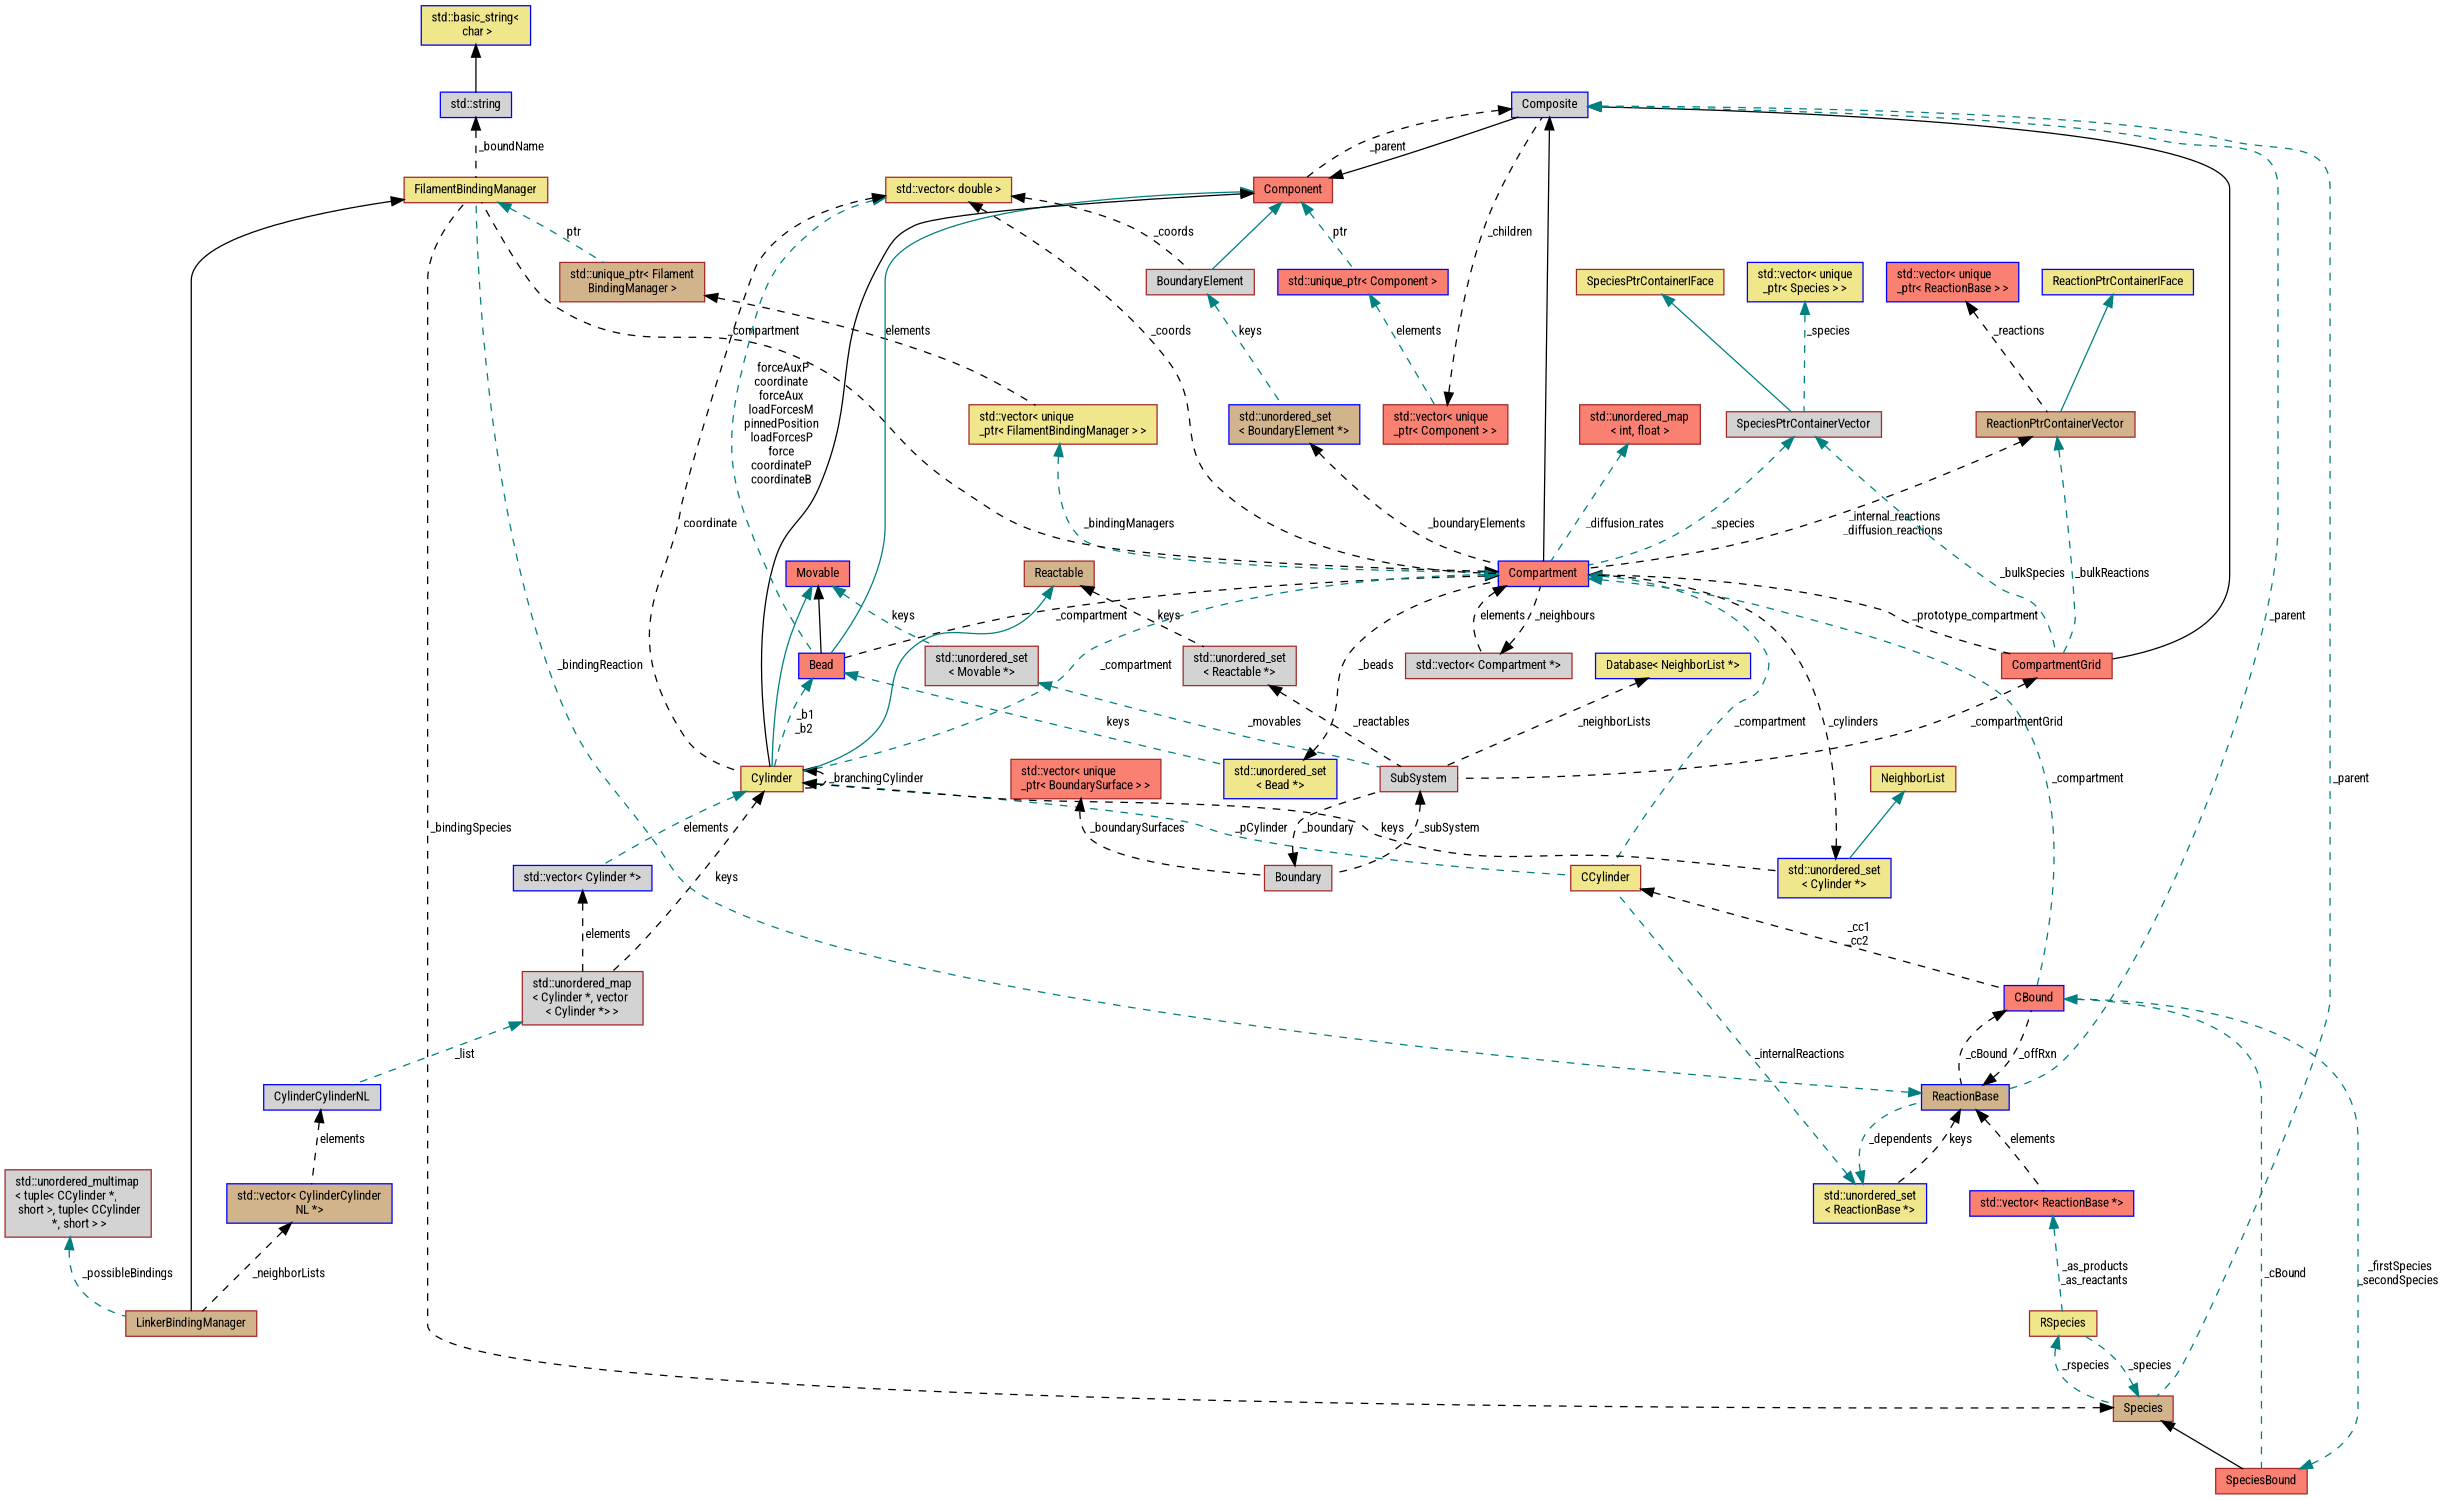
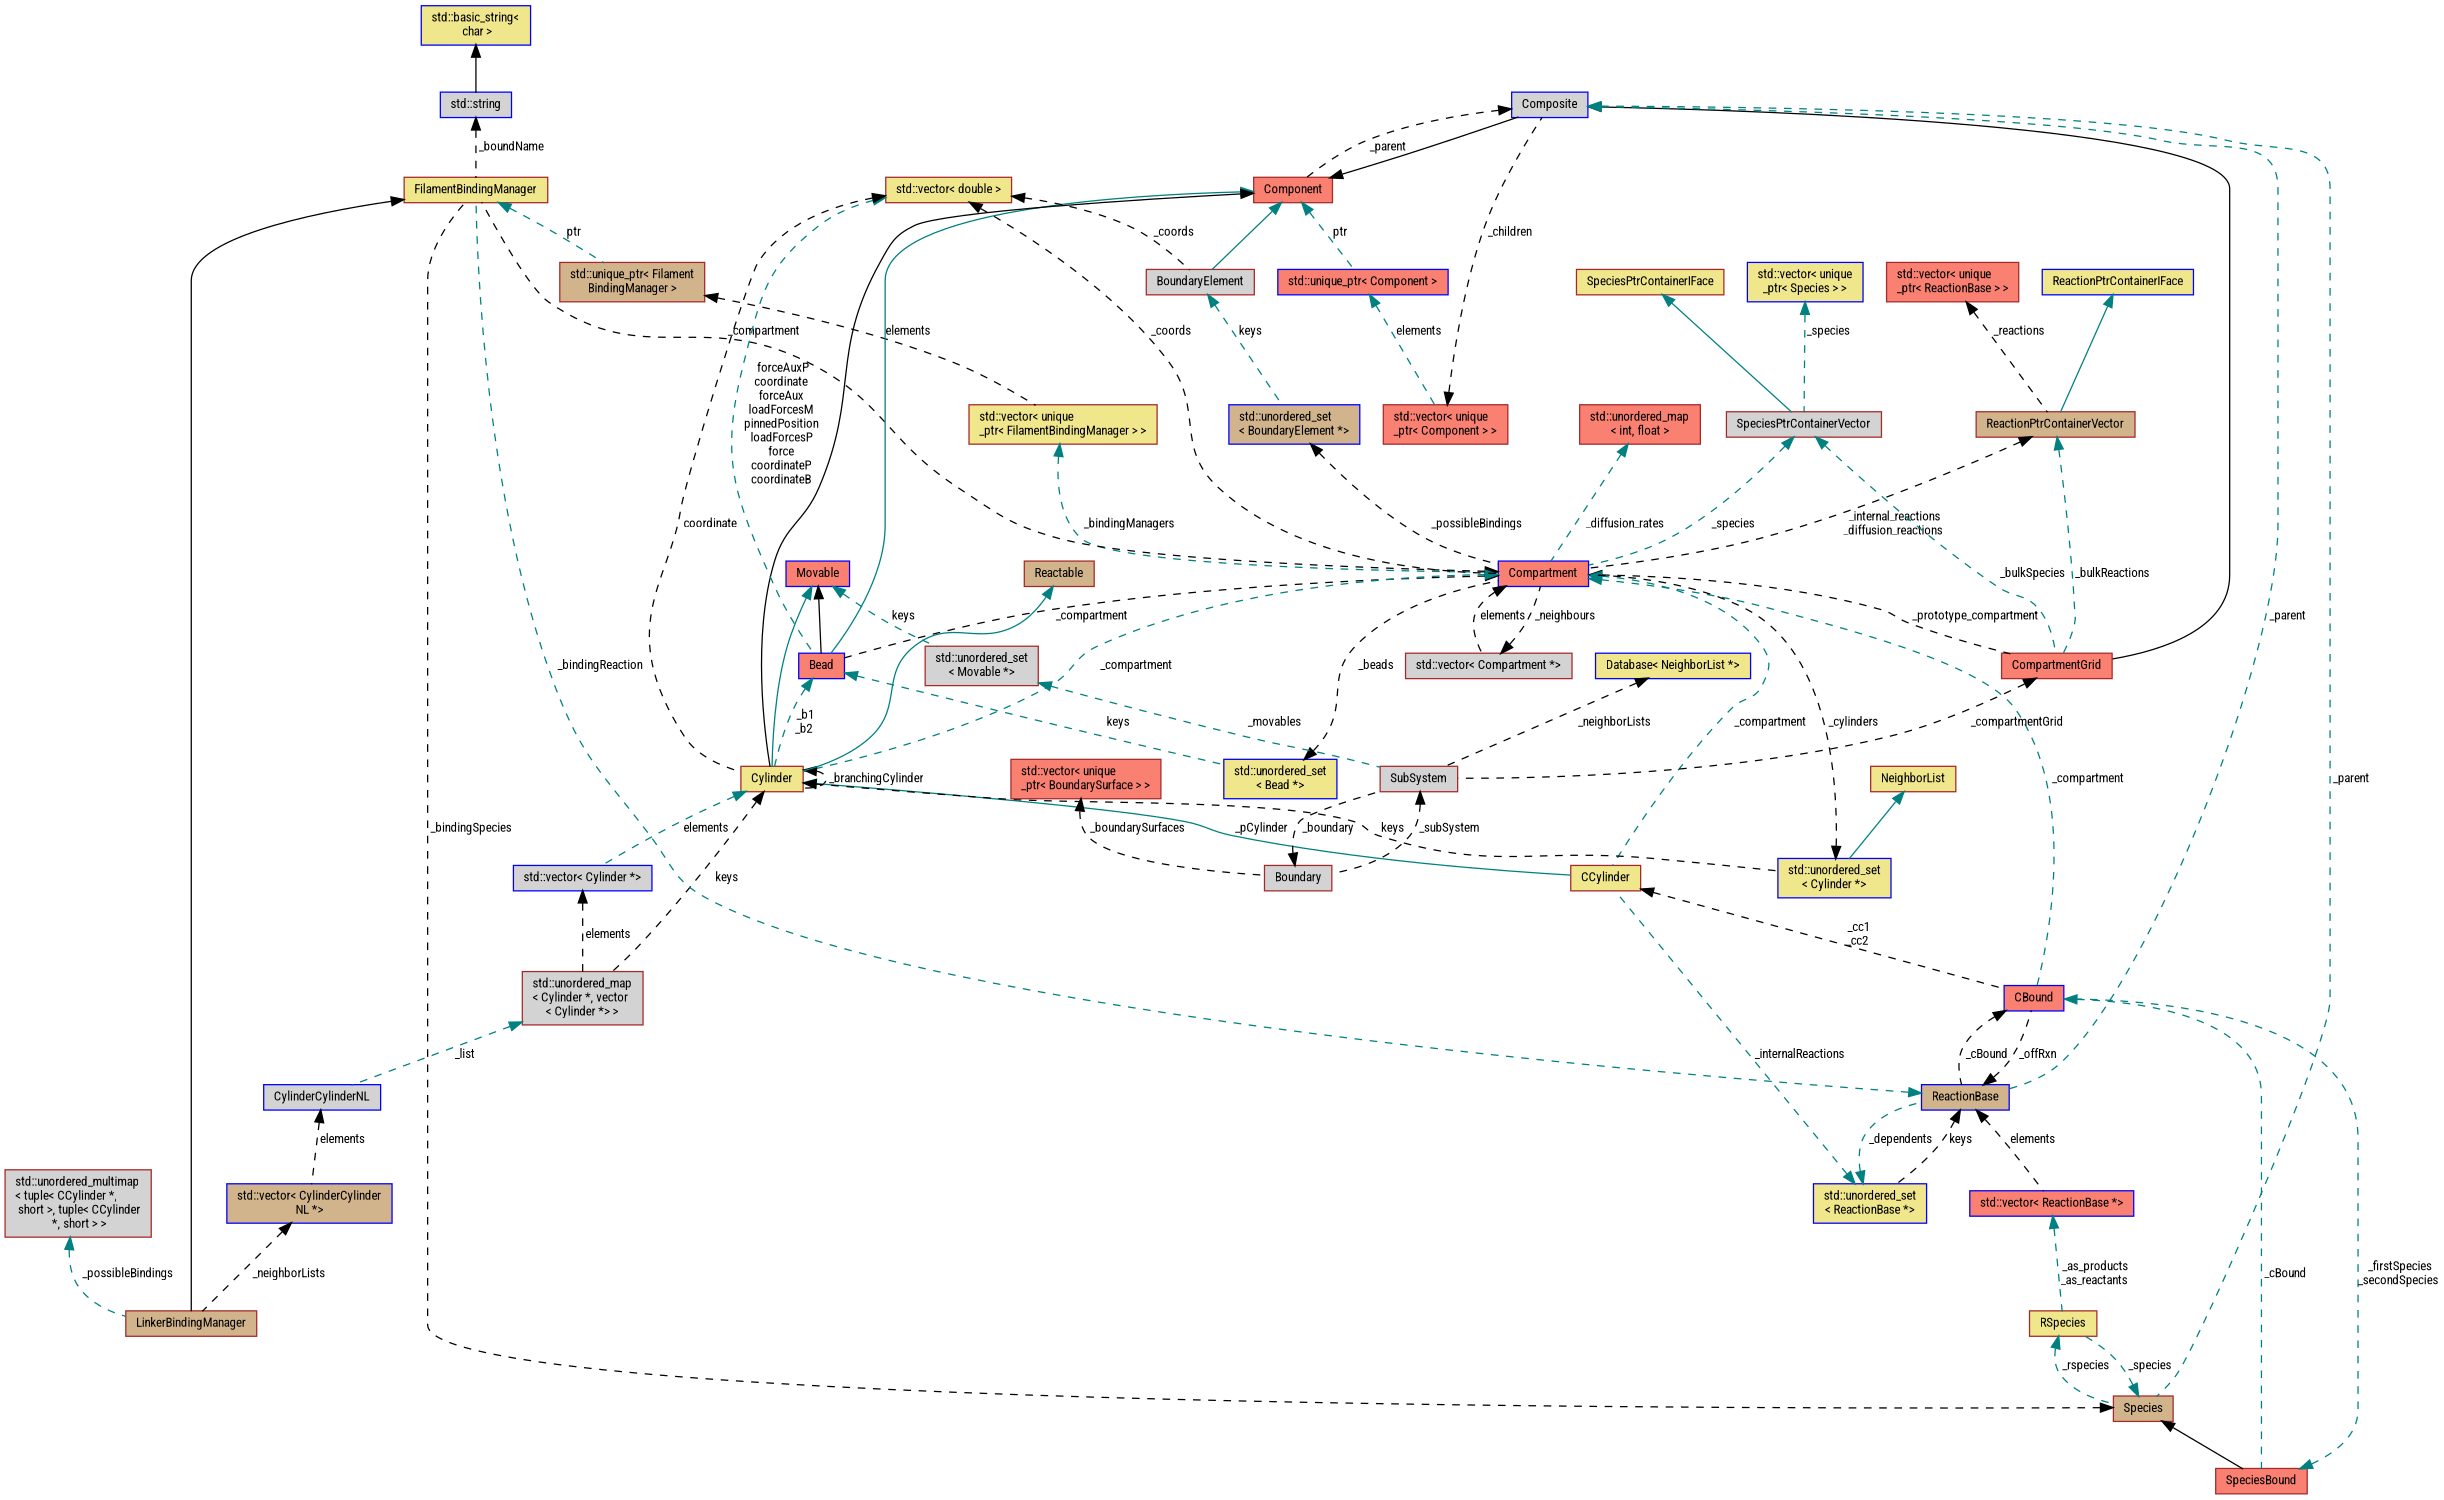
node "std::vector< unique _ptr< ReactionBase > >": color blue -> brown
edge "Compartment" -> "Composite": removed
edge "Compartment" -> "std::unordered_set < BoundaryElement *>": label " _boundaryElements" -> " _possibleBindings"
node "std::unordered_set < Reactable *>": removed
edge "CCylinder" -> "Cylinder": style dashed -> solid
